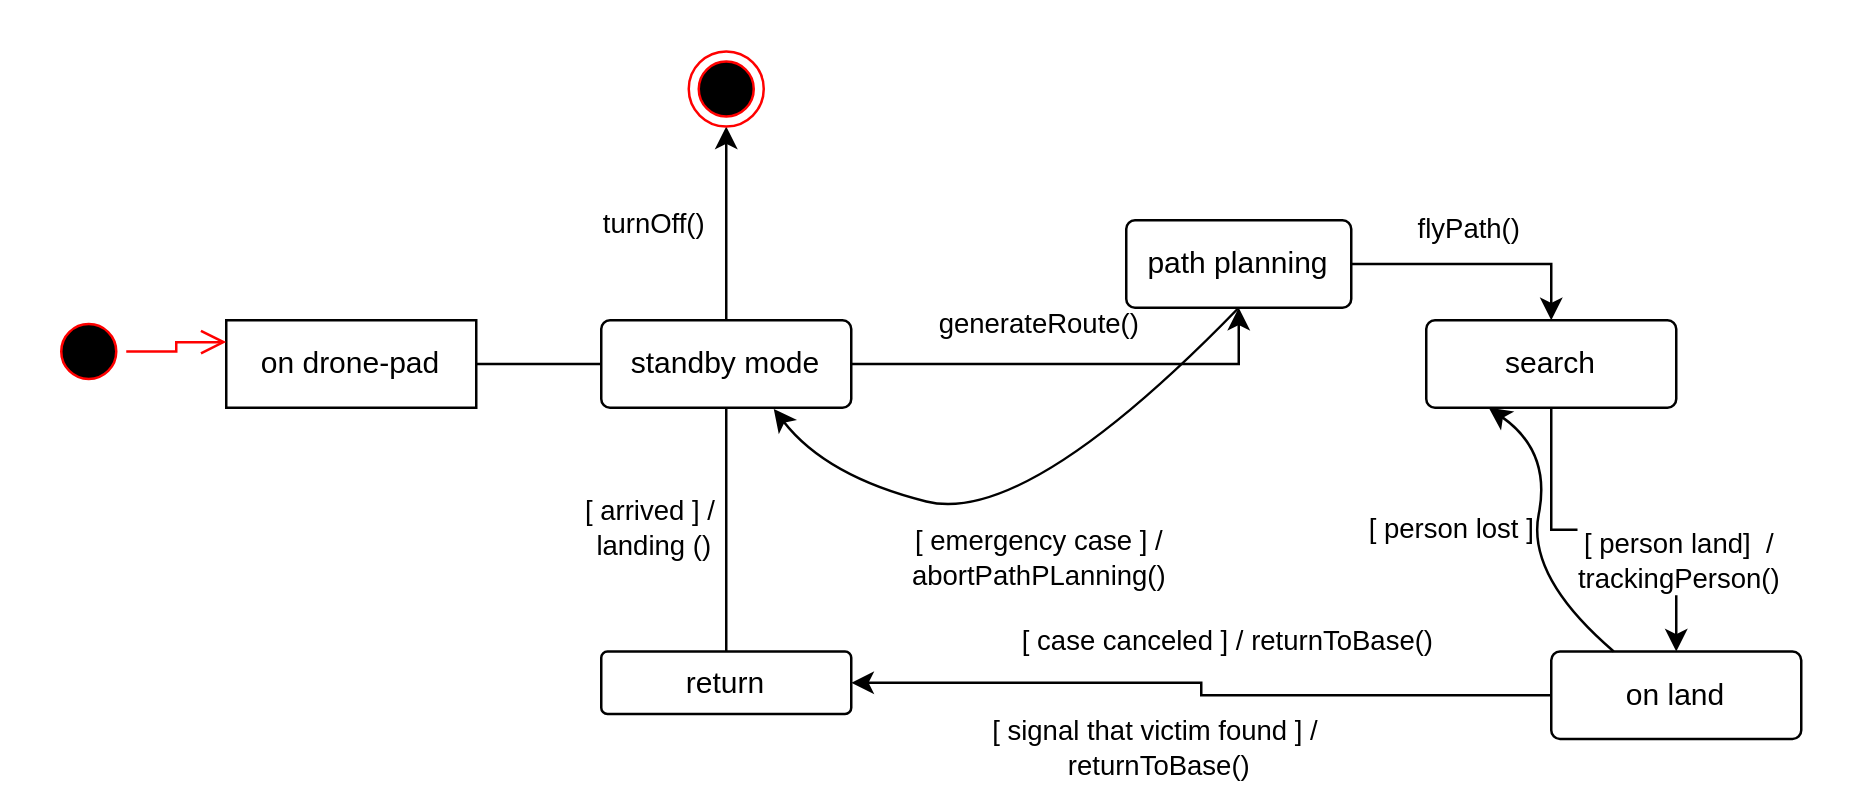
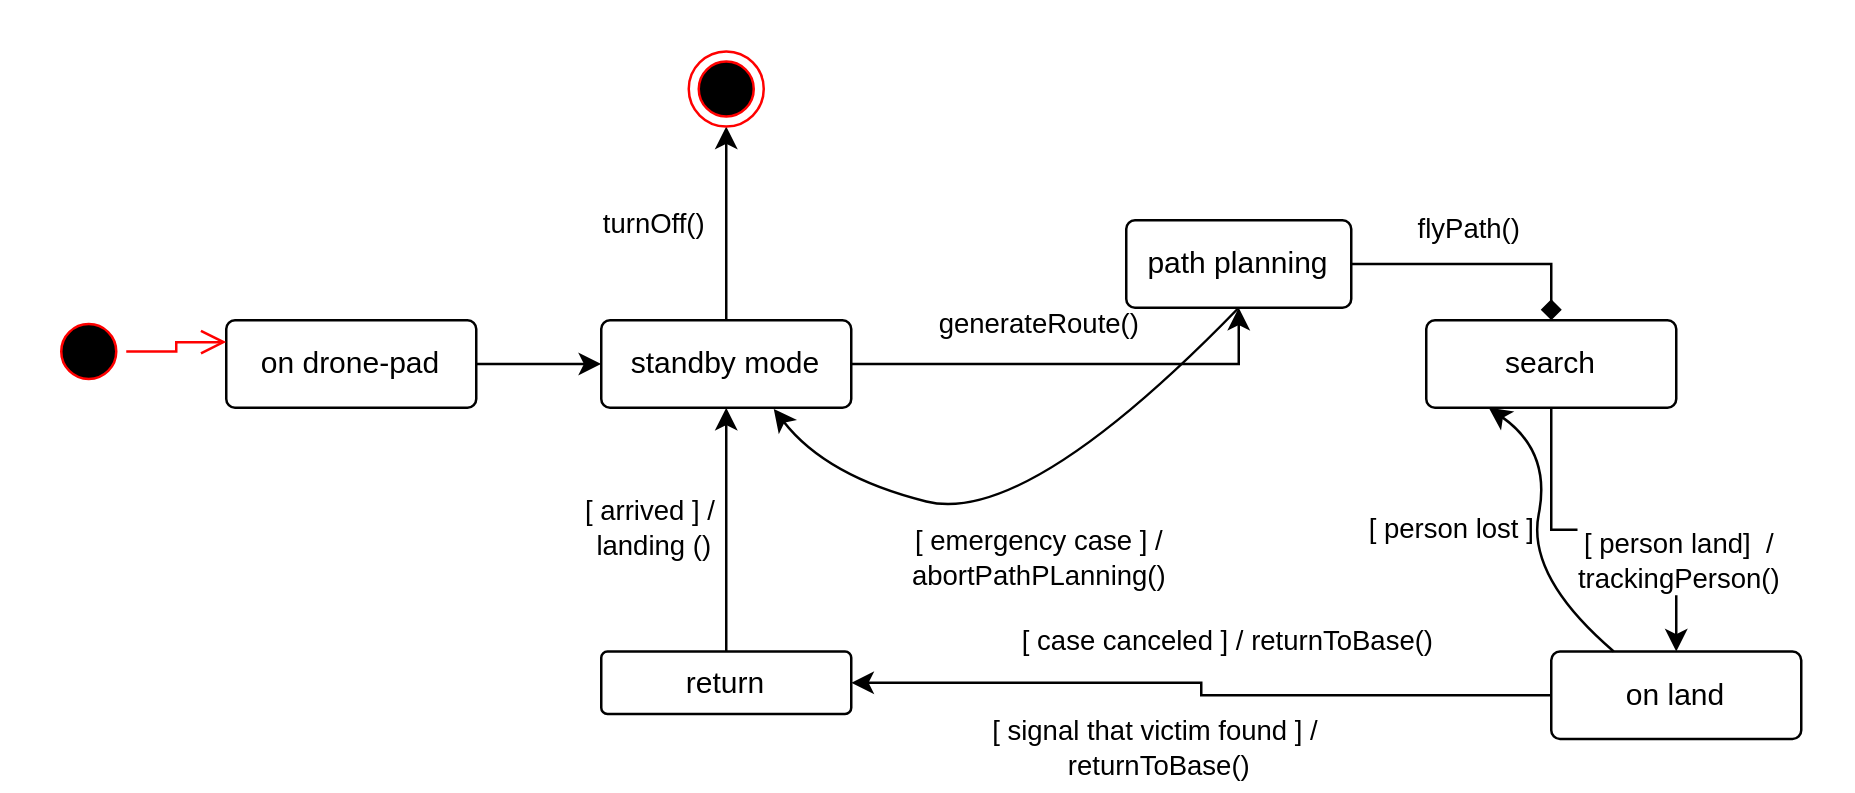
edge "path planning" -> "search": arrowhead classic -> diamond
node "on drone-pad": shape rectangle -> rounded rectangle
edge "on drone-pad" -- "standby mode": arrowhead none -> classic
edge "standby mode" -- "return": arrowhead none -> classic
